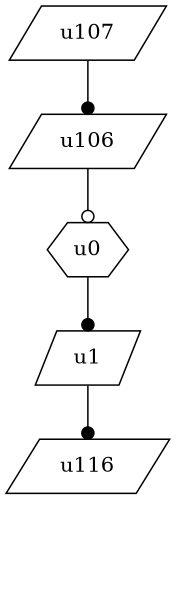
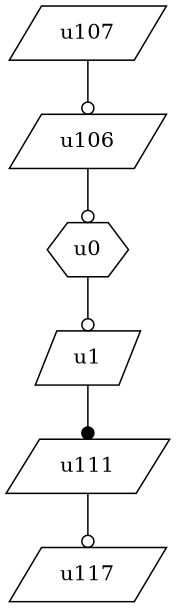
edge "u107" -> "u106": arrowhead dot -> odot
edge "u0" -> "u1": arrowhead dot -> odot
node "u116": label "u116" -> "u111"
node "u117": added
